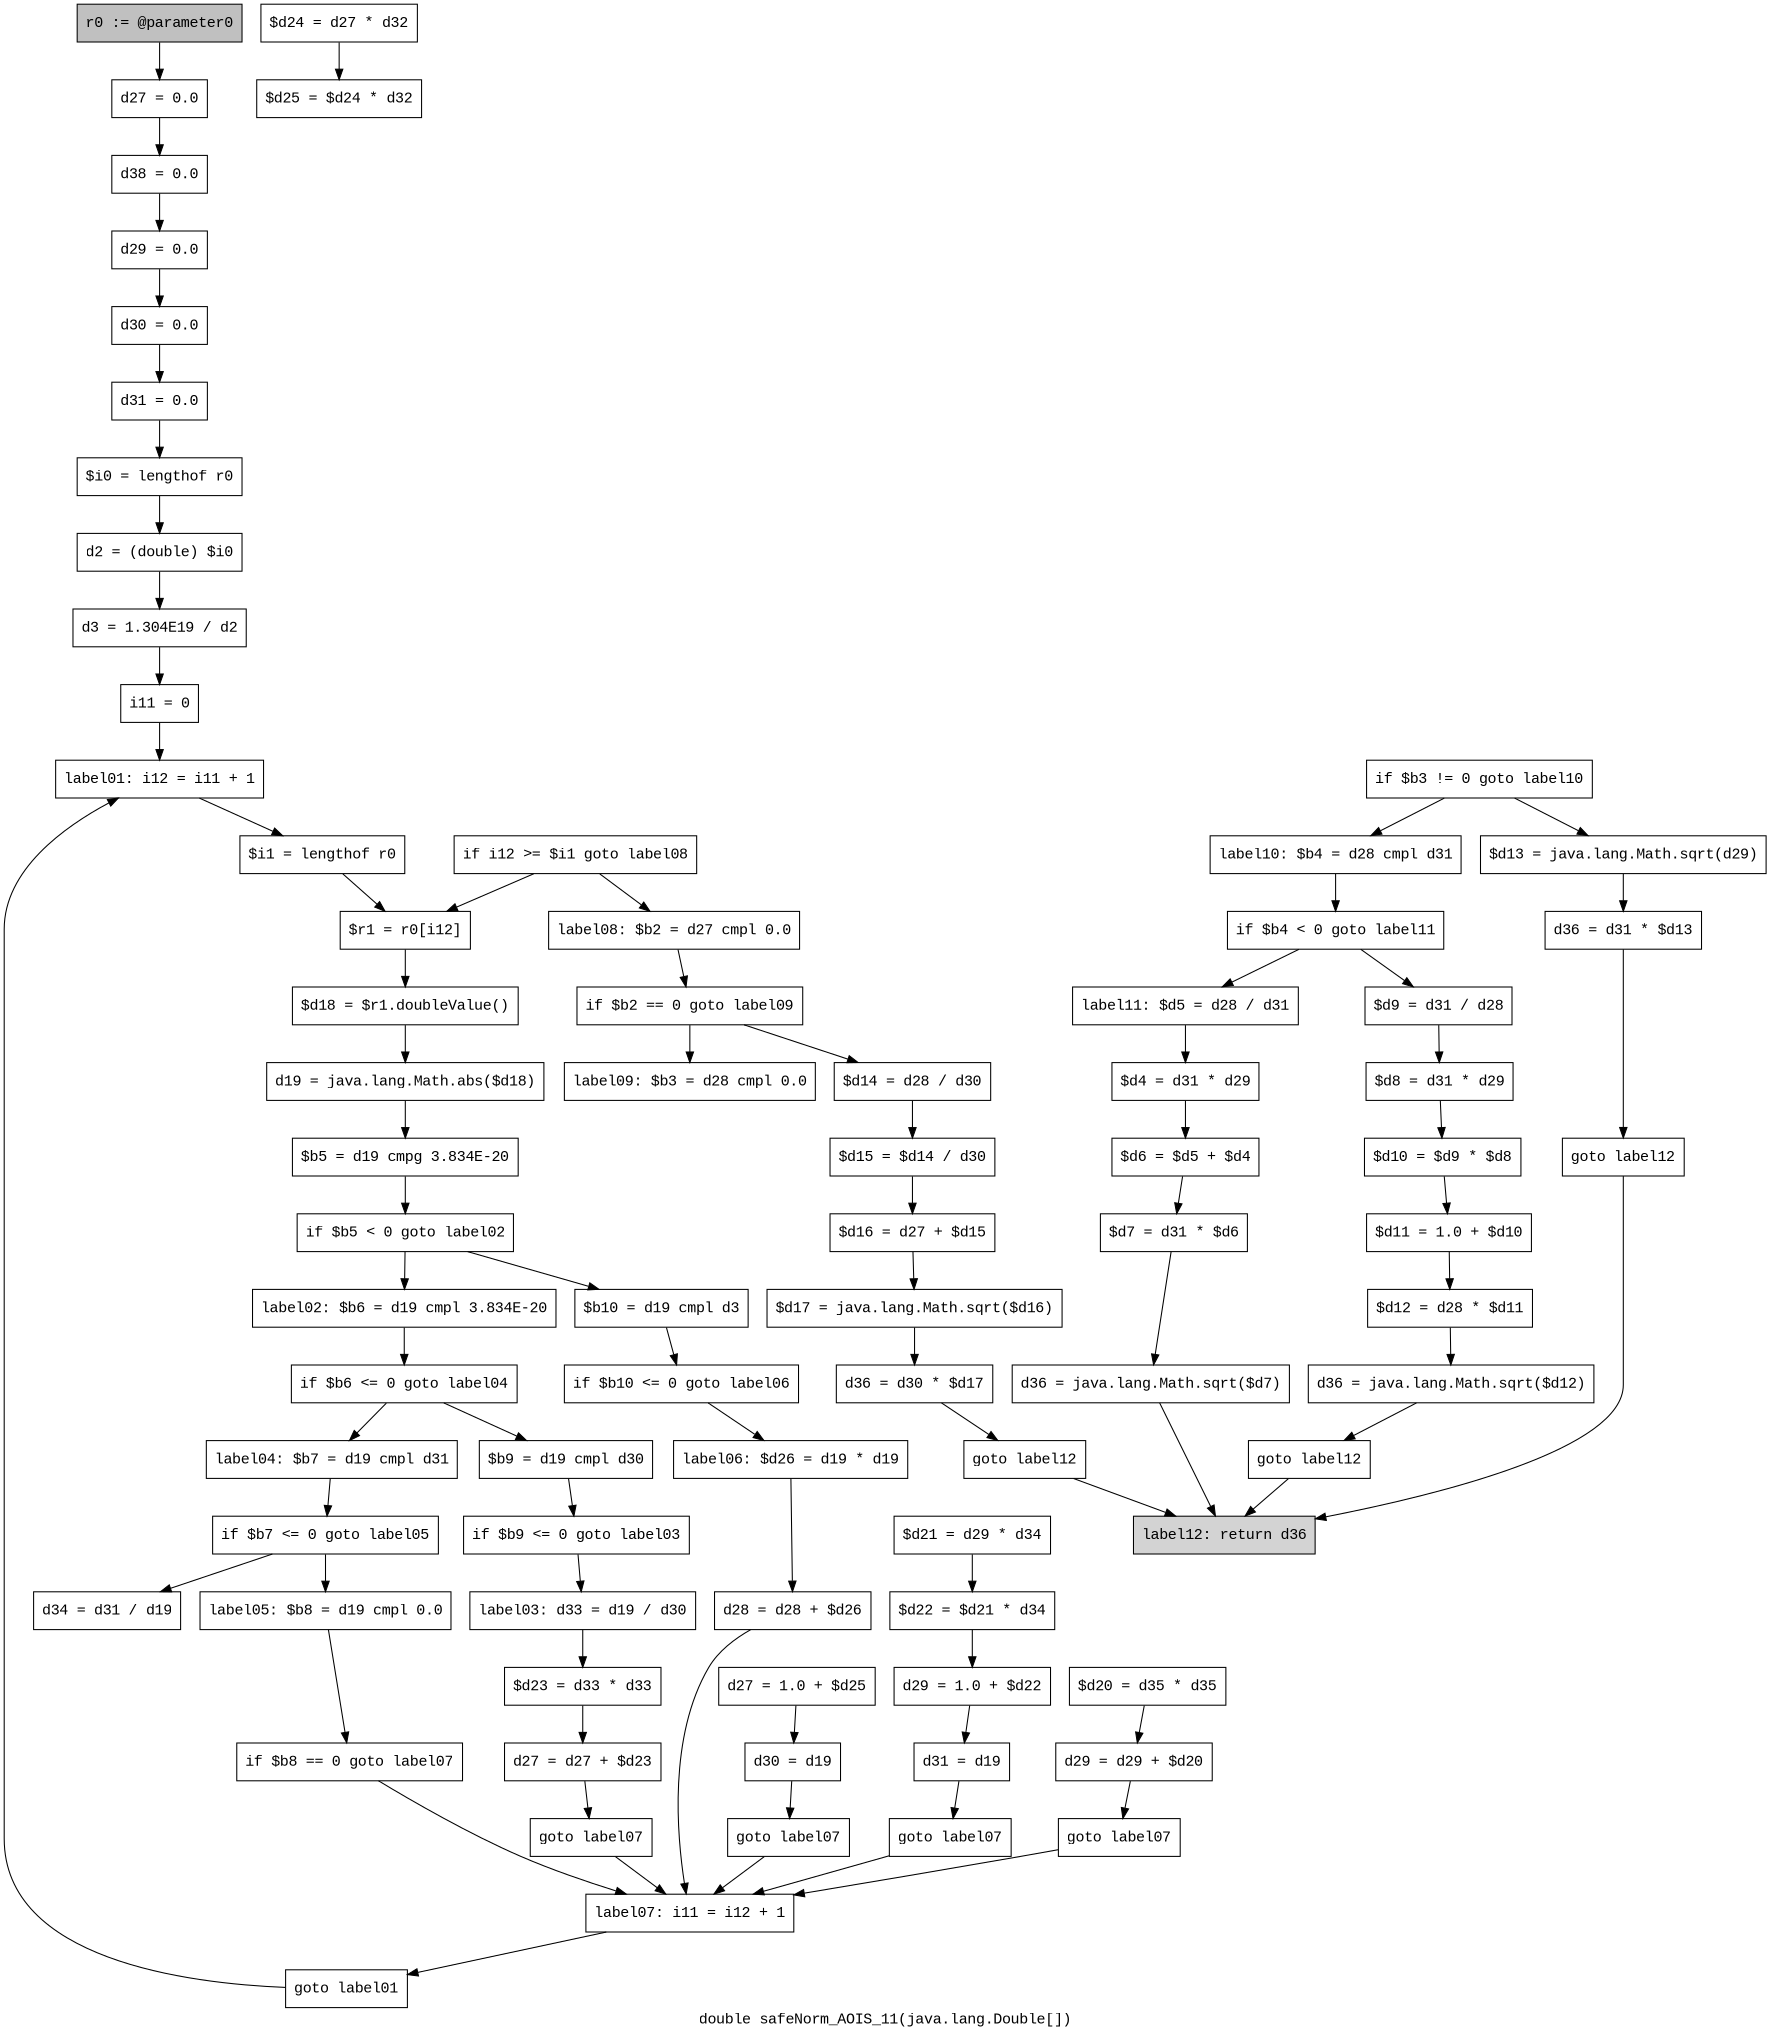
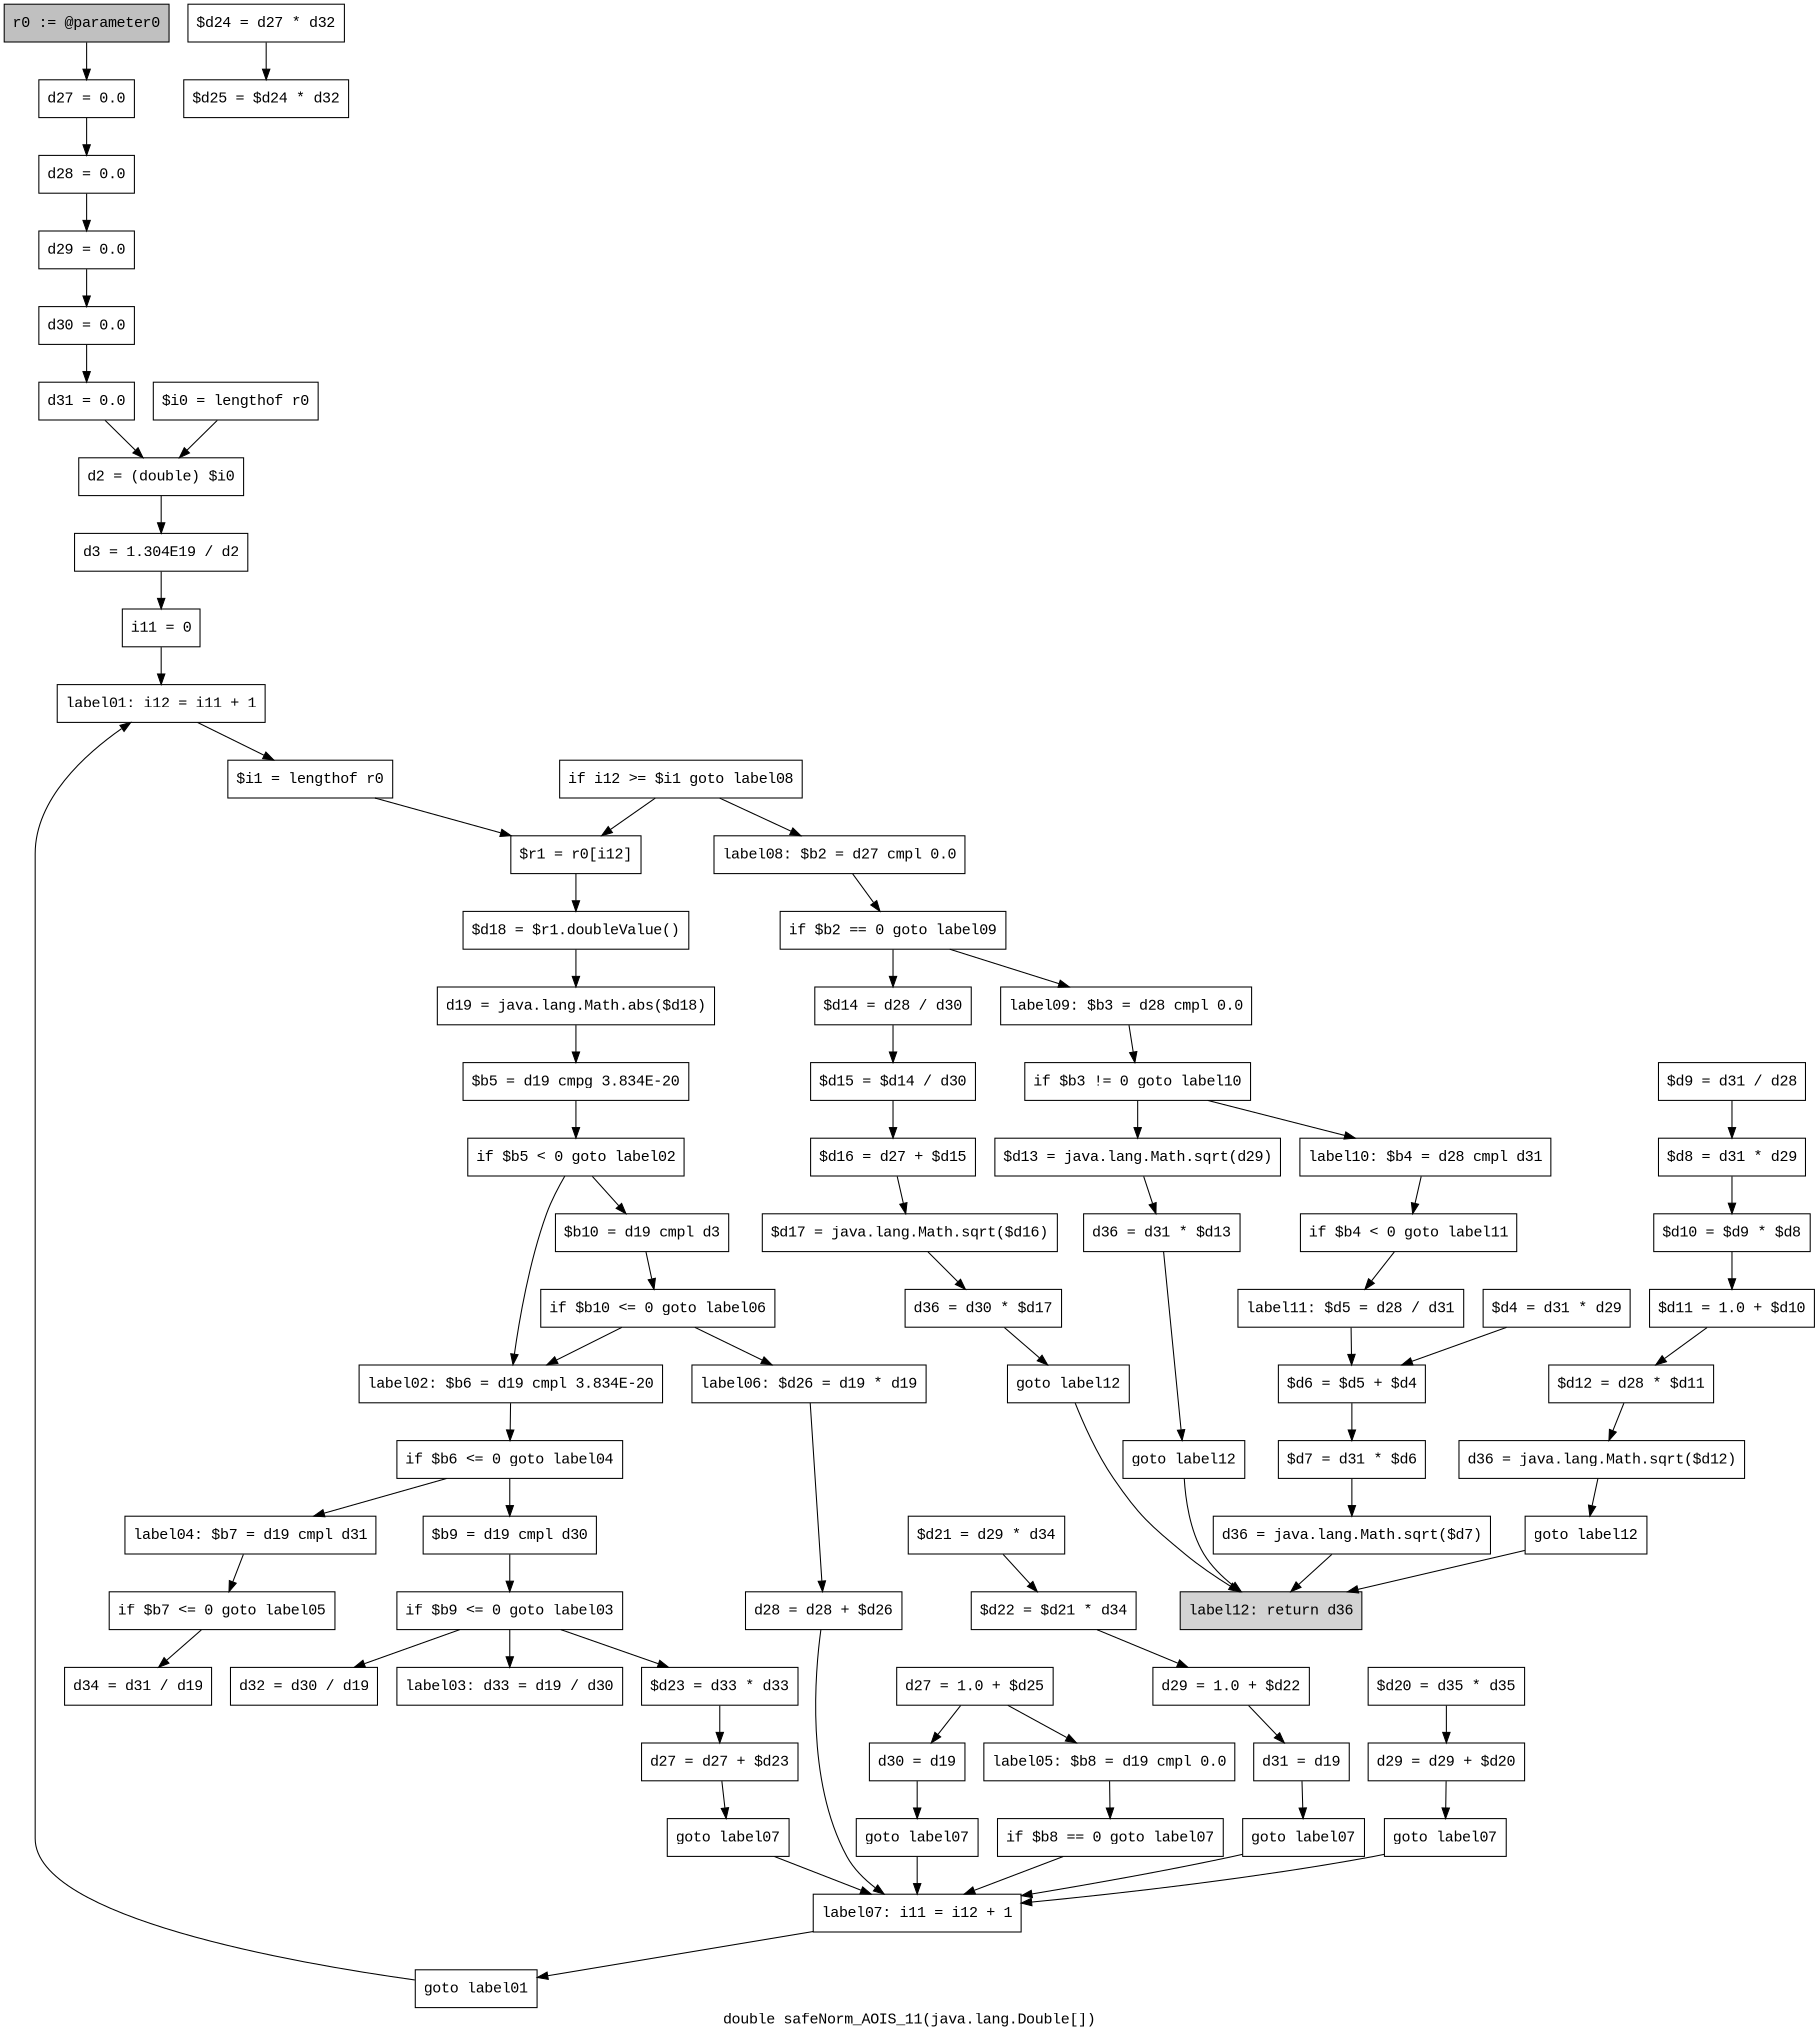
node "d38 = 0.0": label "d38 = 0.0" -> "d28 = 0.0"
edge "d31 = 0.0" -> "$i0 = lengthof r0": now "d31 = 0.0" -> "d2 = (double) $i0"
edge "if $b4 < 0 goto label11" -> "$d9 = d31 / d28": removed
edge "label09: $b3 = d28 cmpl 0.0" -> "if $b3 != 0 goto label10": added
edge "label11: $d5 = d28 / d31" -> "$d4 = d31 * d29": now "label11: $d5 = d28 / d31" -> "$d6 = $d5 + $d4"
edge "if $b10 <= 0 goto label06" -> "label02: $b6 = d19 cmpl 3.834E-20": added
edge "if $b7 <= 0 goto label05" -> "label05: $b8 = d19 cmpl 0.0": now "d27 = 1.0 + $d25" -> "label05: $b8 = d19 cmpl 0.0"
edge "label03: d33 = d19 / d30" -> "$d23 = d33 * d33": now "if $b9 <= 0 goto label03" -> "$d23 = d33 * d33"
node "d32 = d30 / d19": added
